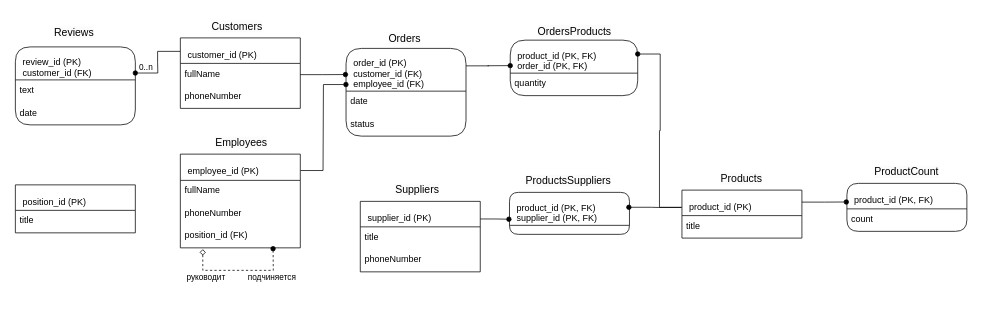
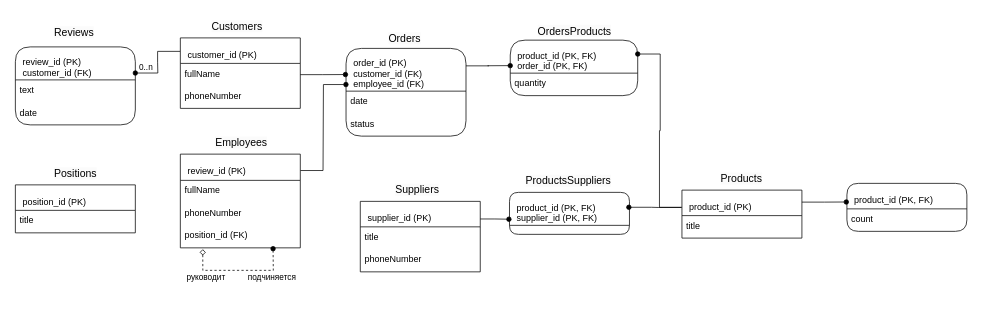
node "employee_id (PK)": label "employee_id (PK)" -> "review_id (PK)"
node "ProductCount": removed
node "Positions": added
